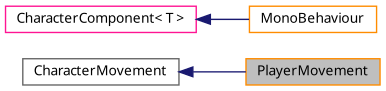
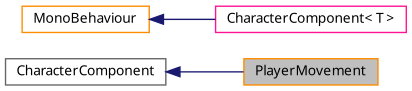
edge "MonoBehaviour" -> "CharacterComponent< T >": reversed
node "CharacterMovement": label "CharacterMovement" -> "CharacterComponent"
